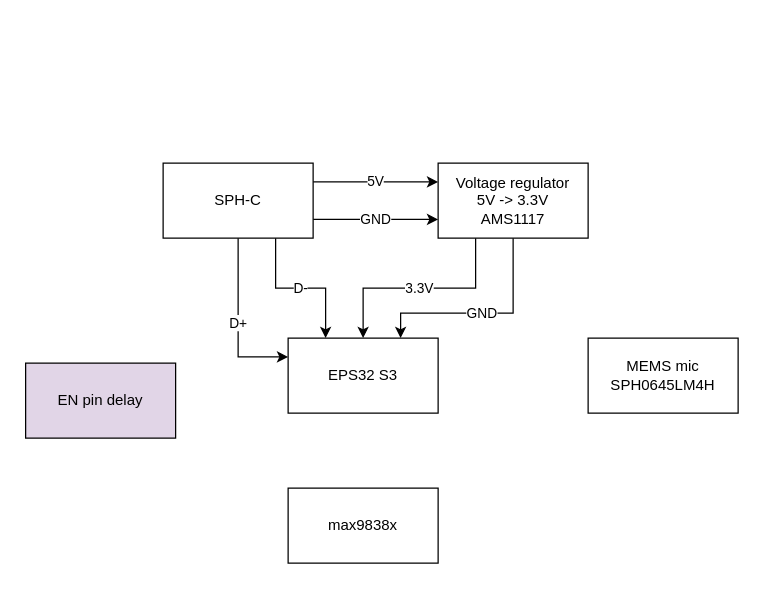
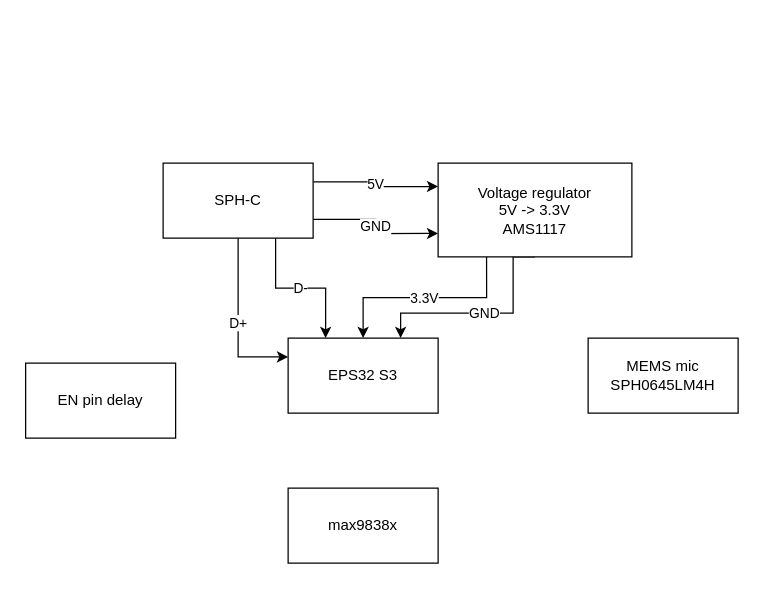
node "Voltage regulator 5V -> 3.3V AMS1117": size 150x75 -> 194x94
node "EN pin delay": fillcolor #e1d5e7 -> #ffffff
